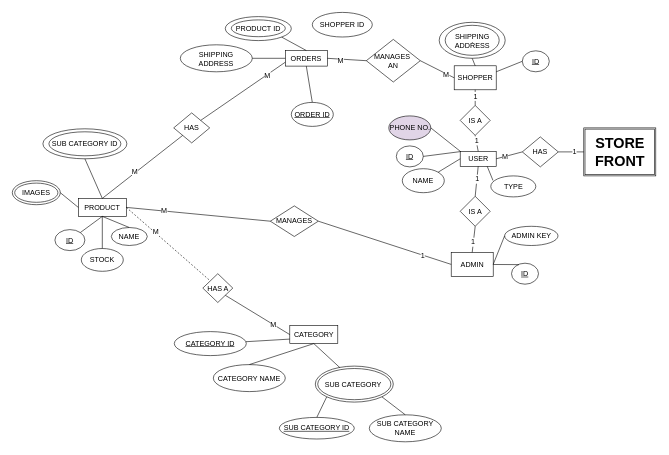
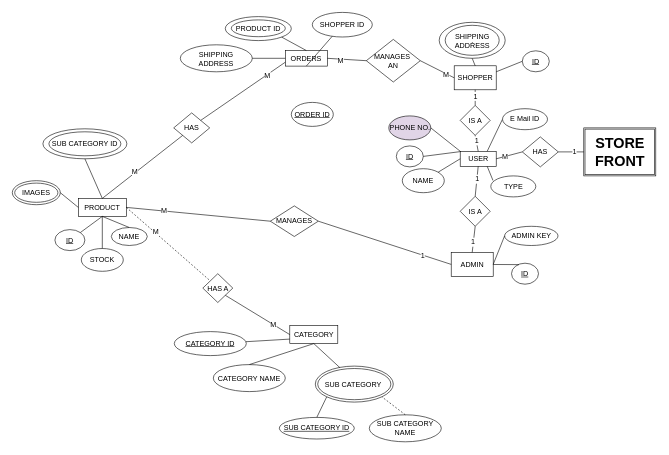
edge "ORDERS" -- "ORDER ID": now "ORDERS" -- "SHOPPER ID"
node "E Mail ID": added
edge "E Mail ID" -- "USER": added
edge "SUB CATEGORY" -- "SUB CATEGORY NAME": style solid -> dashed
